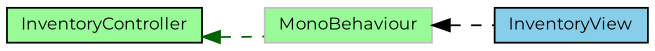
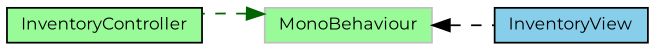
edge "MonoBehaviour" -> "InventoryController": reversed
